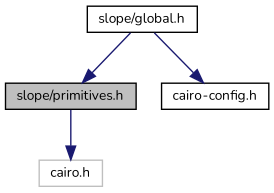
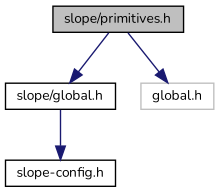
edge "slope/global.h" -> "slope/primitives.h": reversed
node "cairo-config.h": label "cairo-config.h" -> "slope-config.h"
node "cairo.h": label "cairo.h" -> "global.h"
